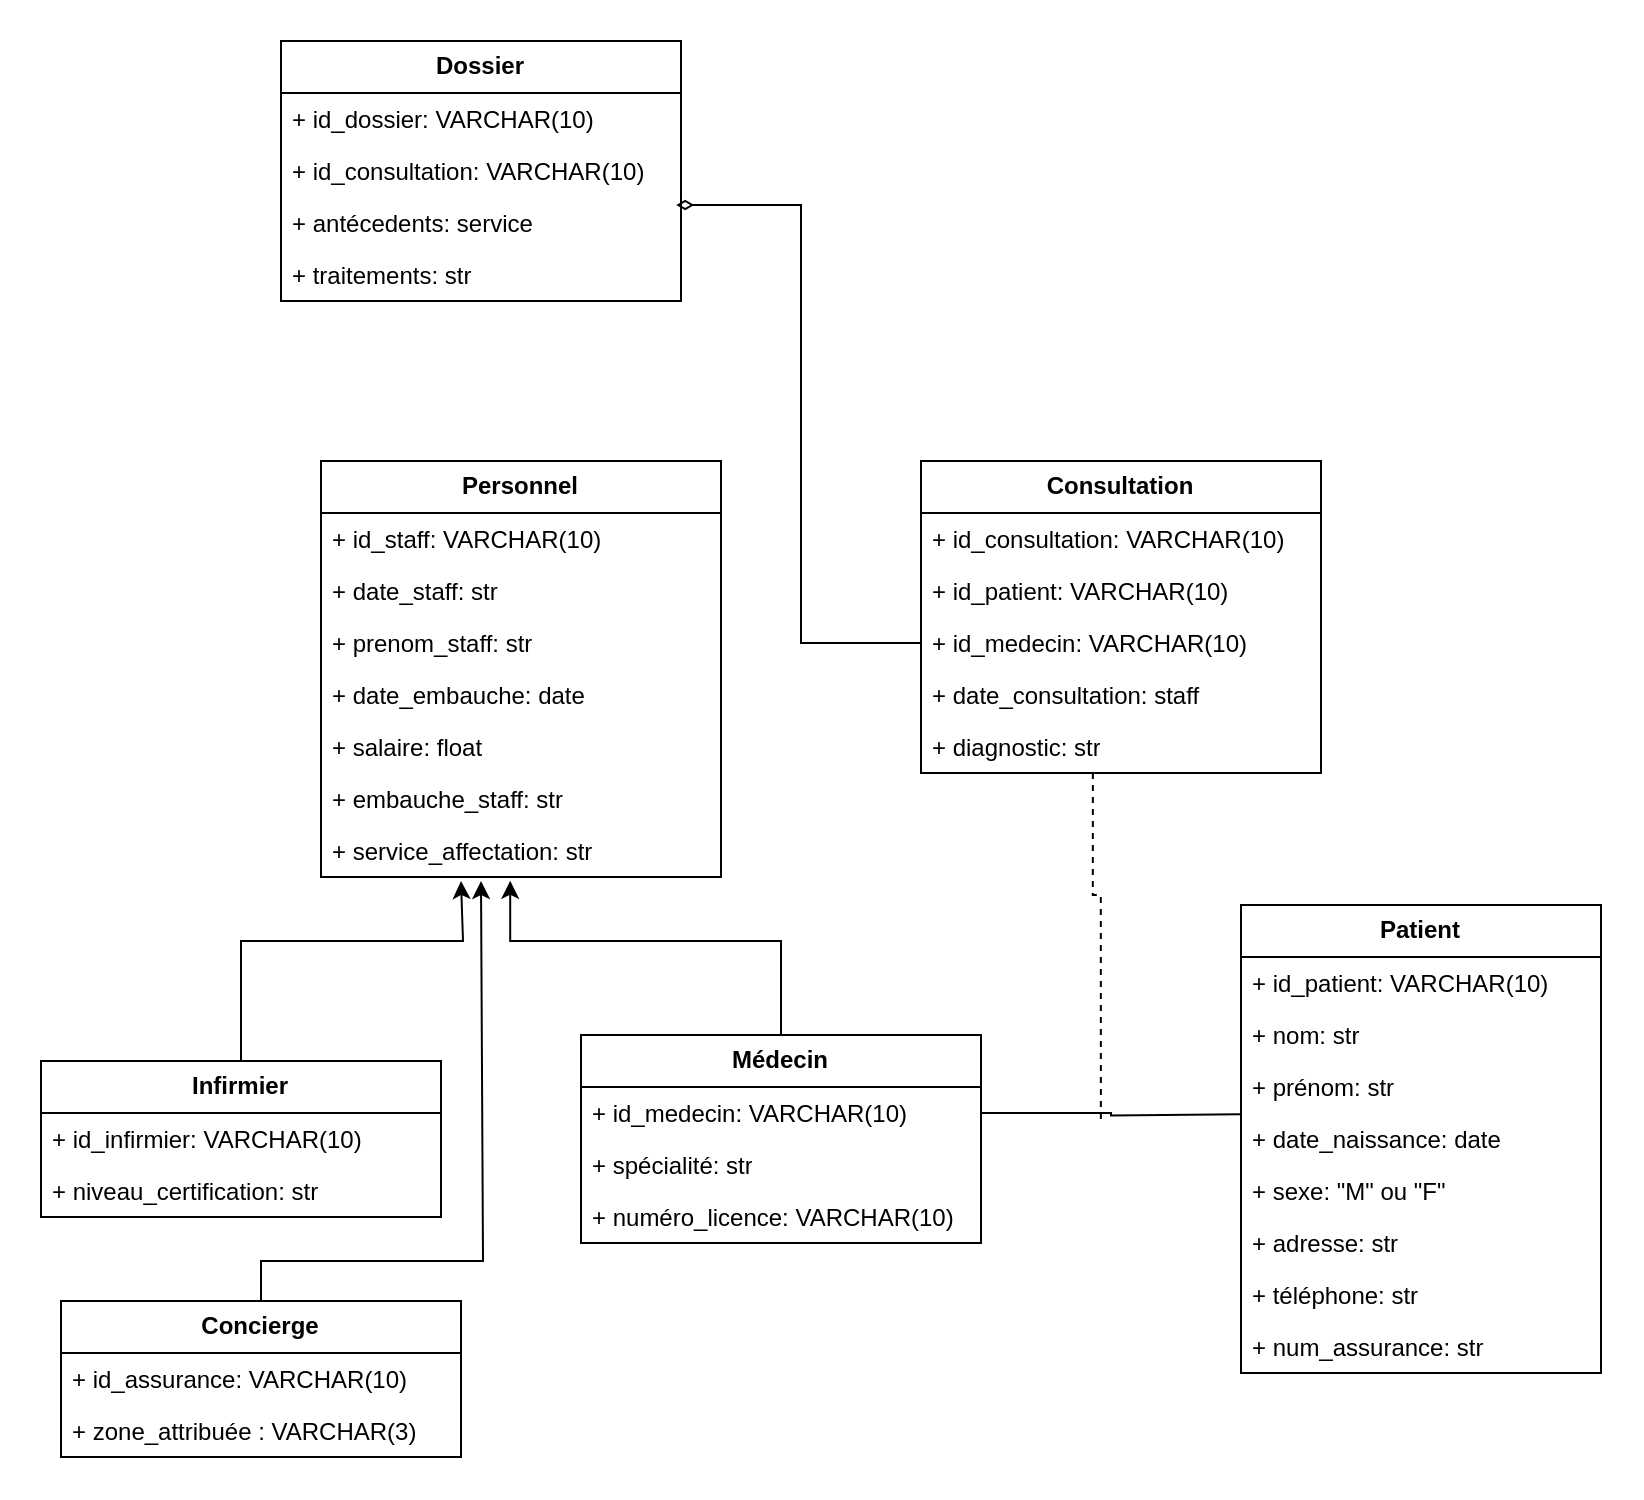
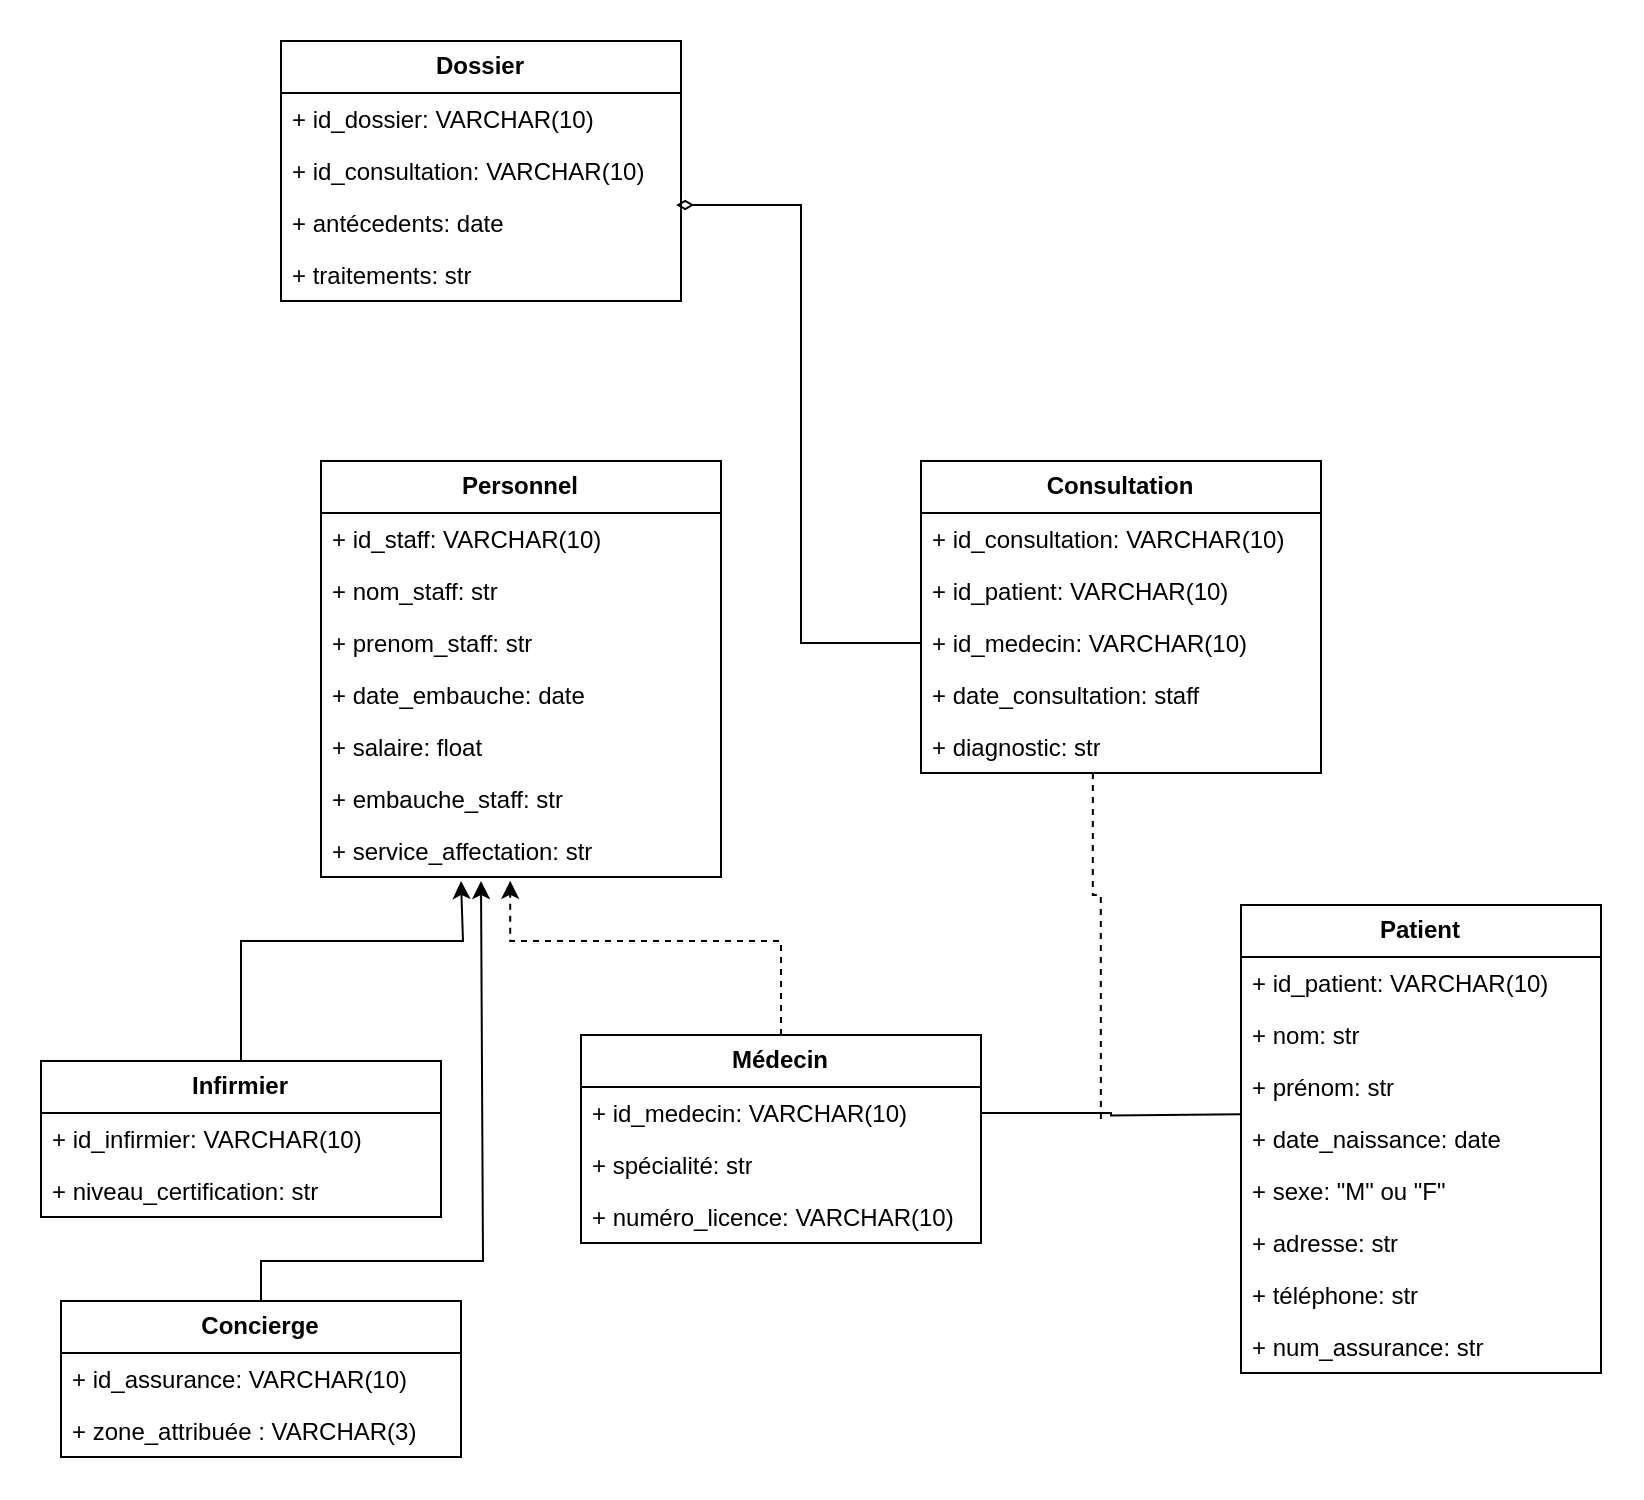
node "+ antécedents: service": label "+ antécedents: service" -> "+ antécedents: date"
node "+ date_staff: str": label "+ date_staff: str" -> "+ nom_staff: str"
edge "Médecin" -> "+ service_affectation: str": style solid -> dashed
